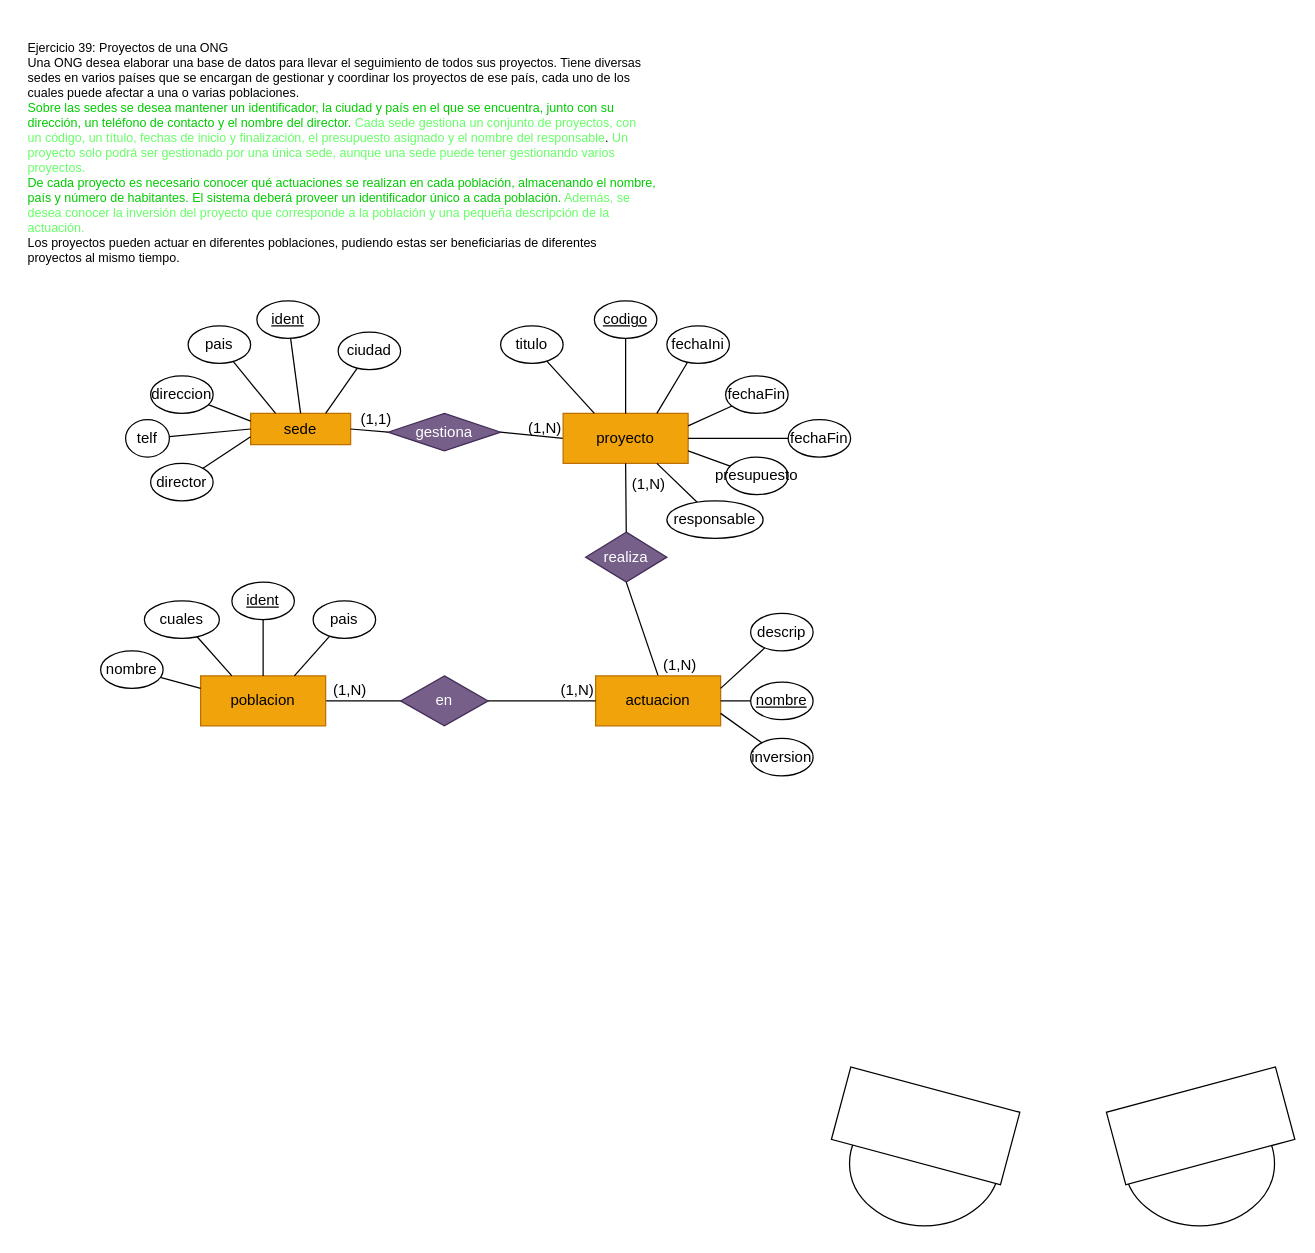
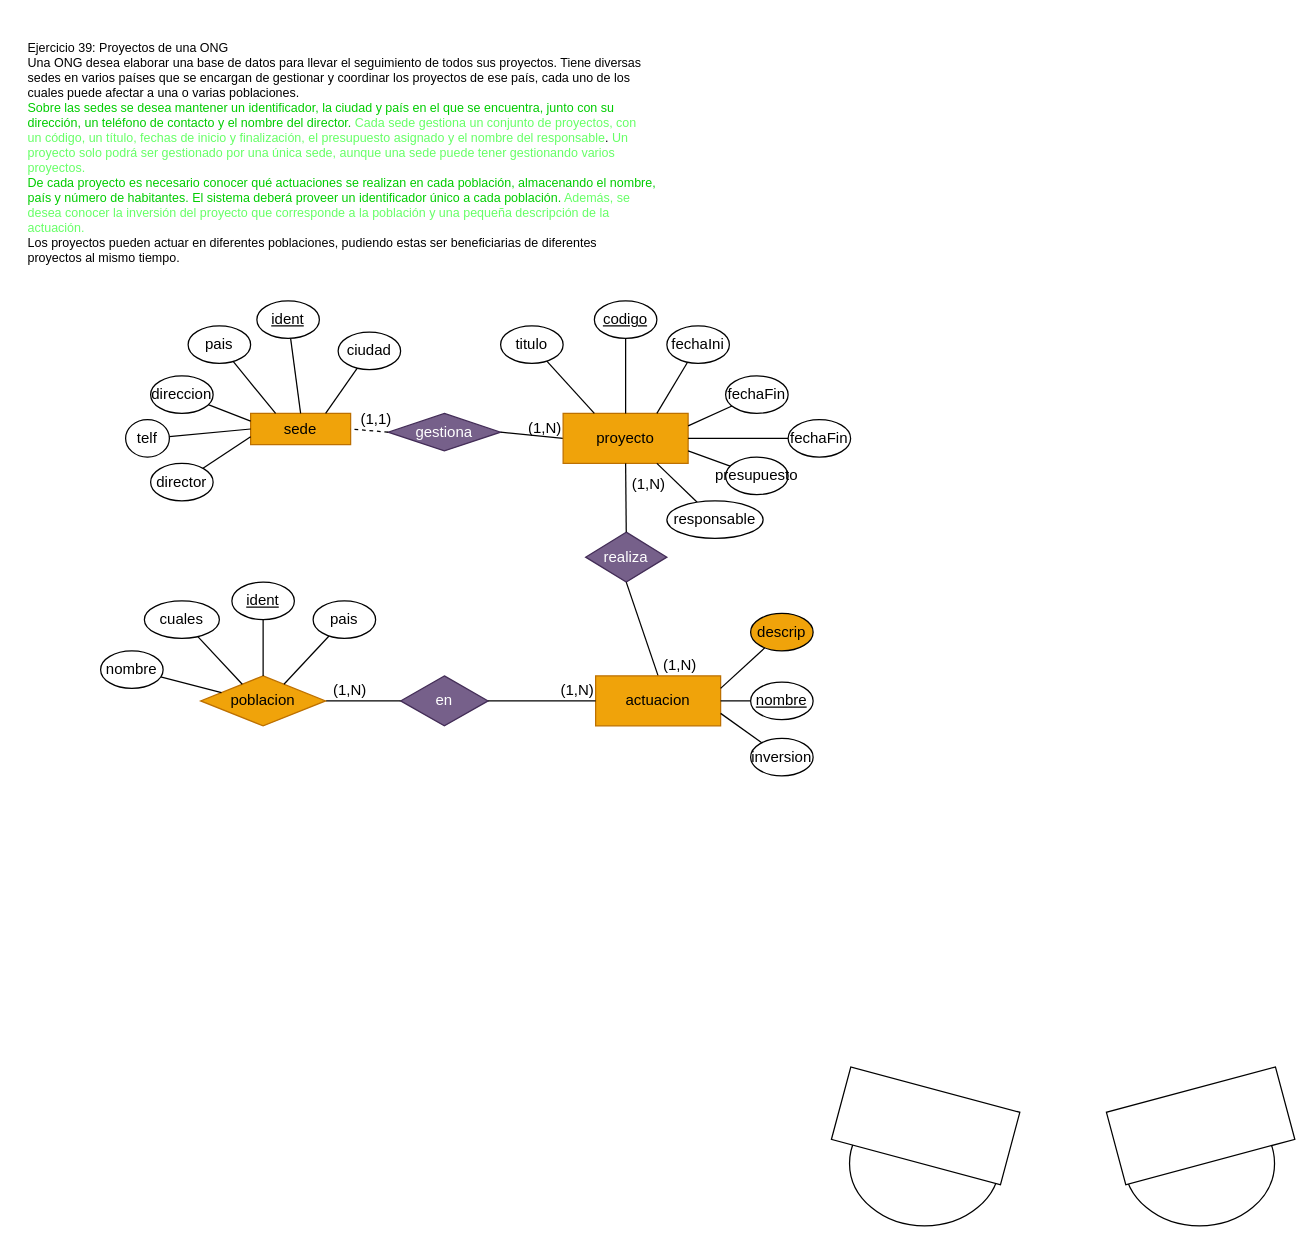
edge "sede" -- "gestiona": style solid -> dashed
node "descrip": fillcolor #ffffff -> #f0a30a
node "poblacion": shape rectangle -> diamond
